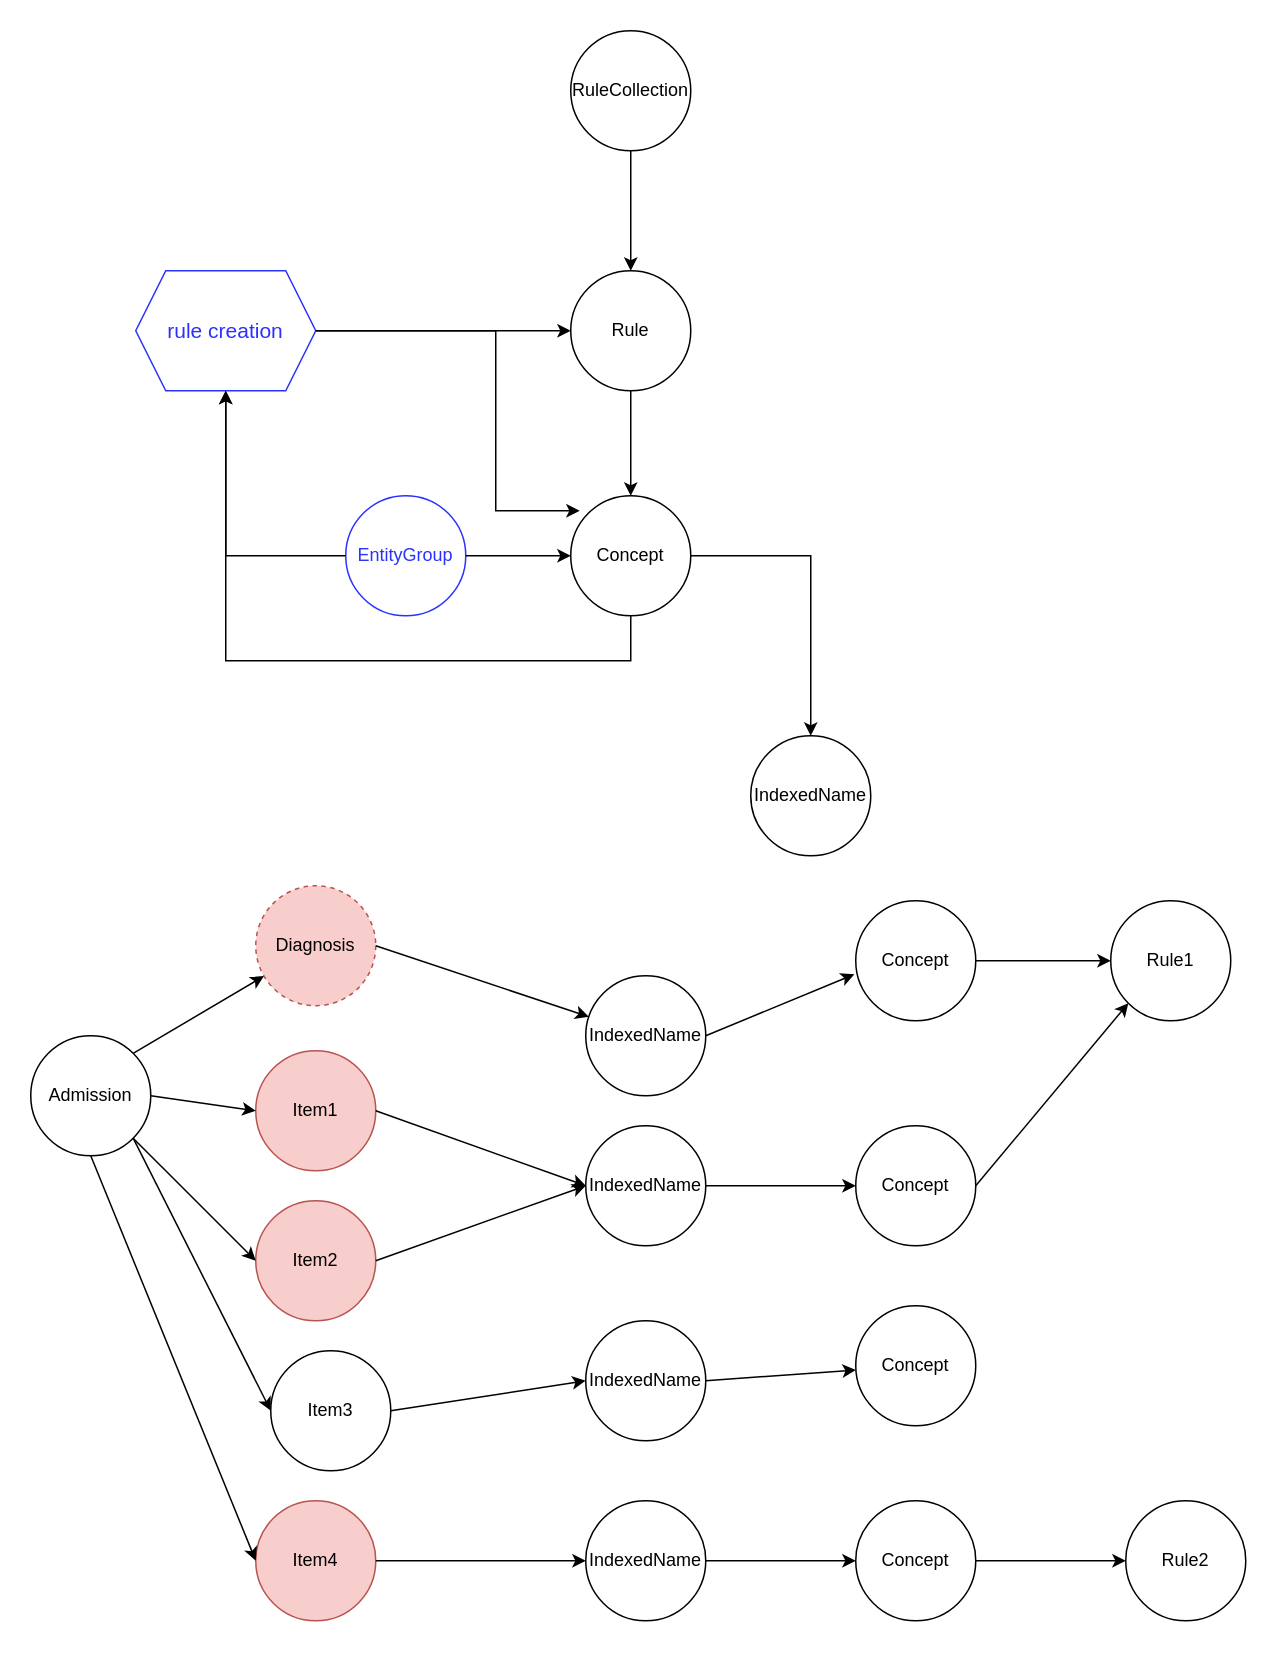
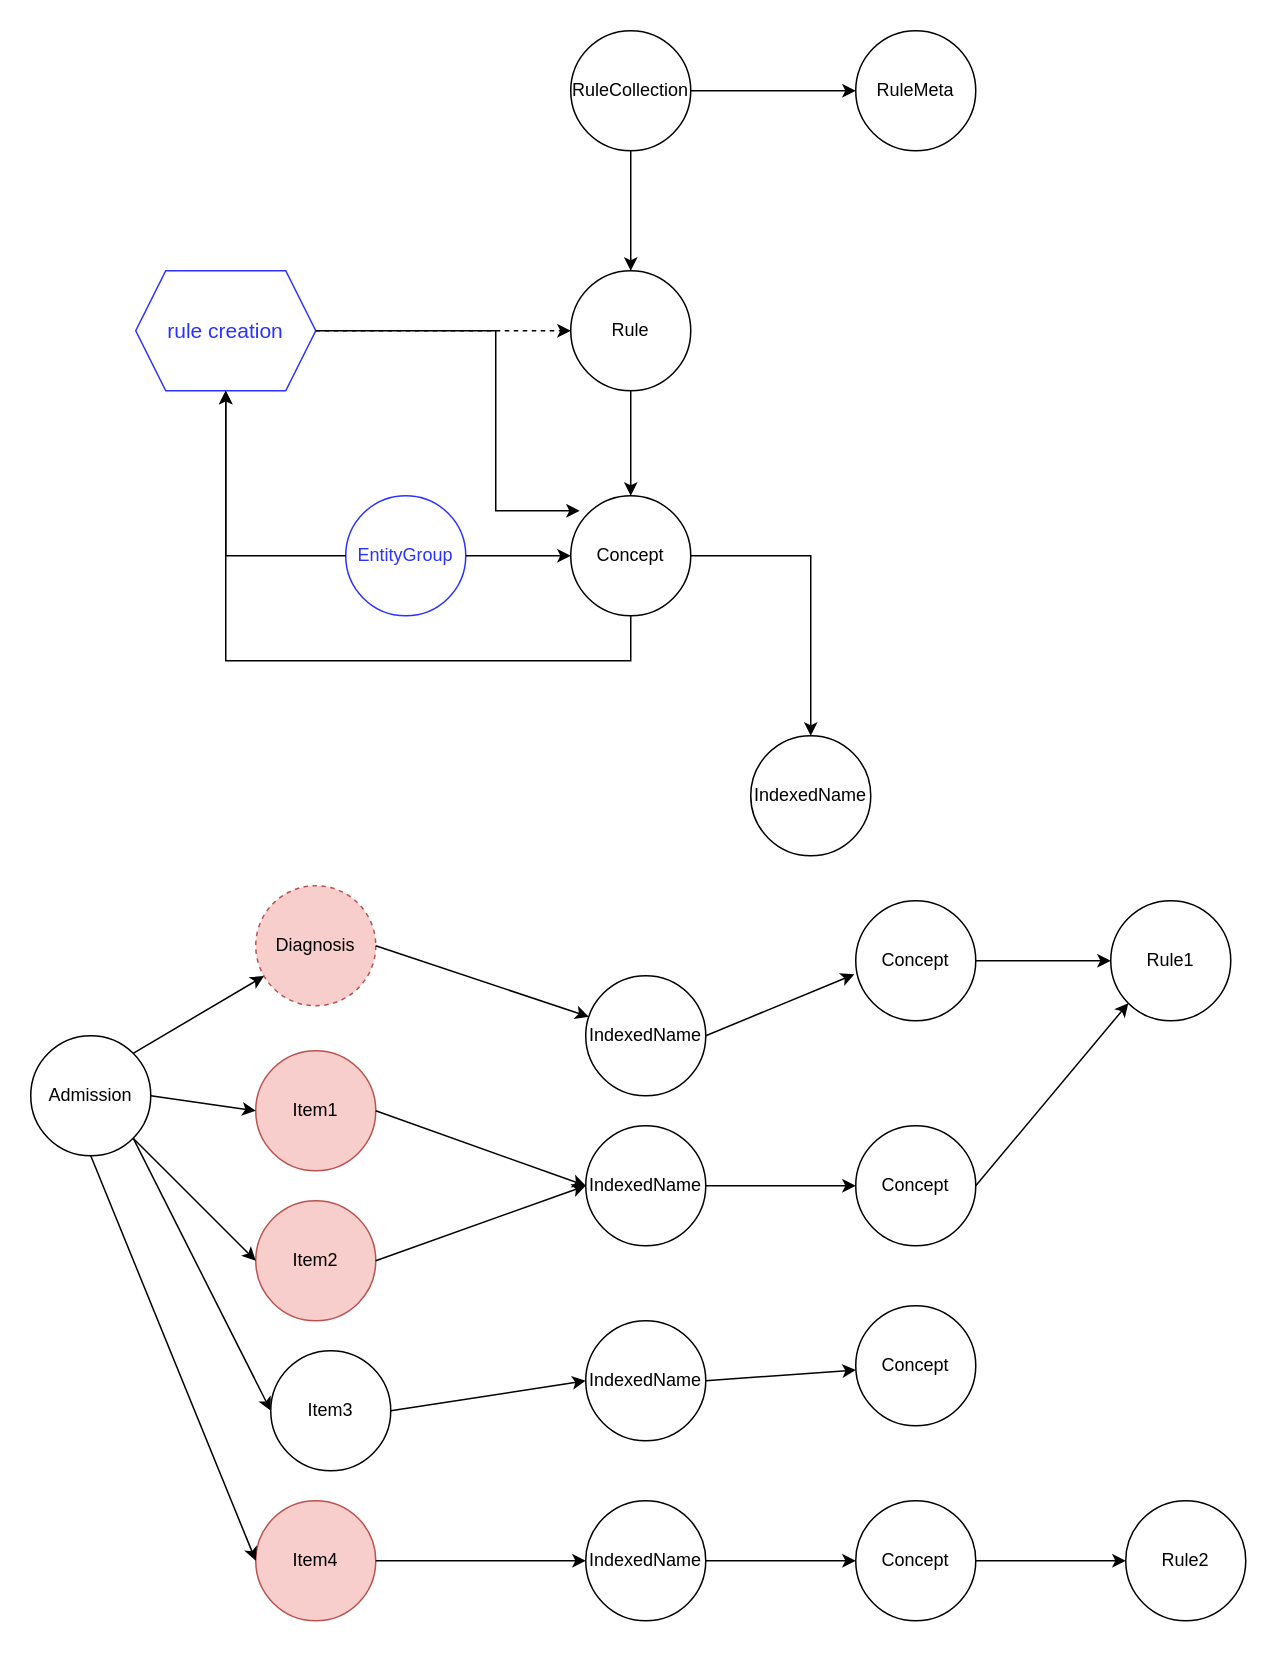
edge "RuleCollection" -> "RuleMeta": added
node "RuleMeta": added
edge "rule creation" -> "Rule": style solid -> dashed
